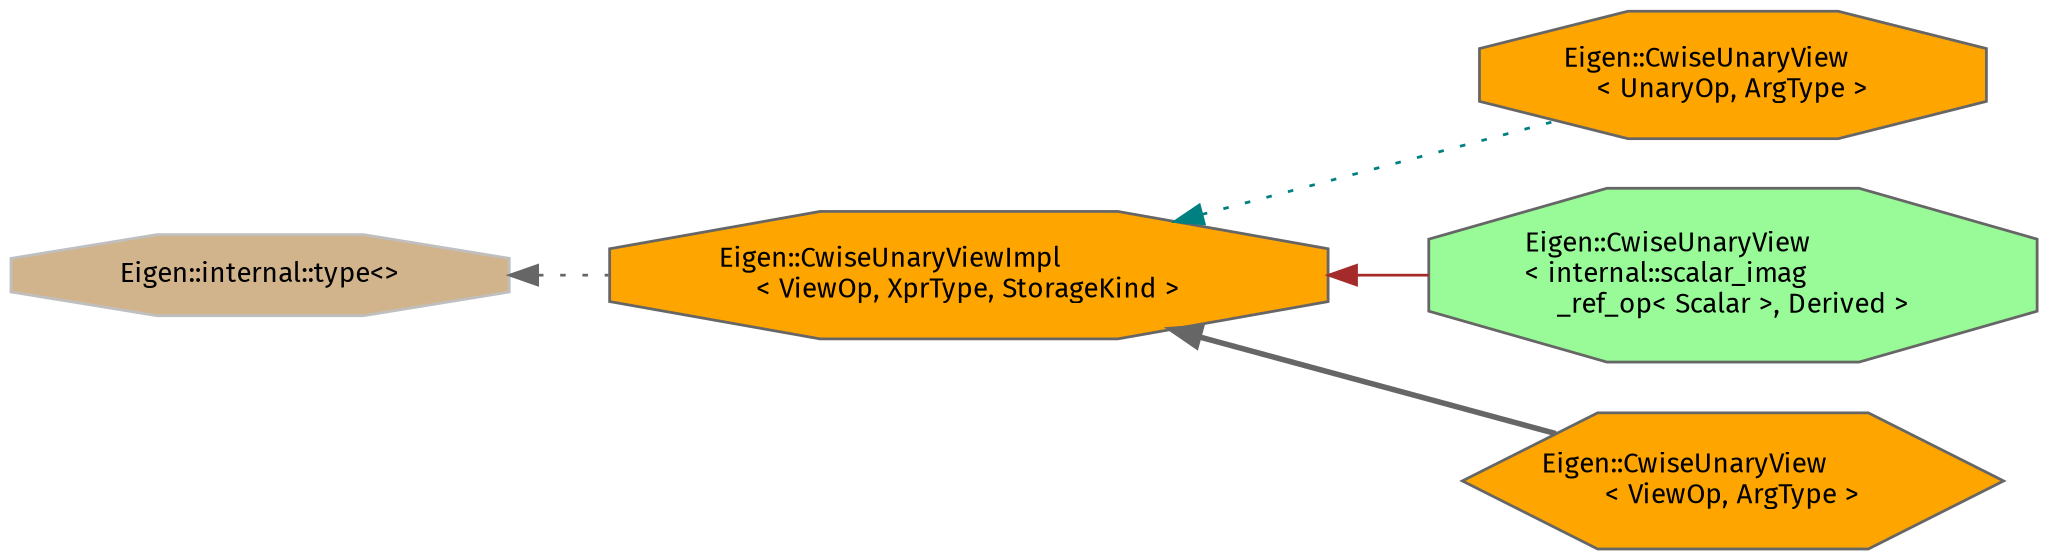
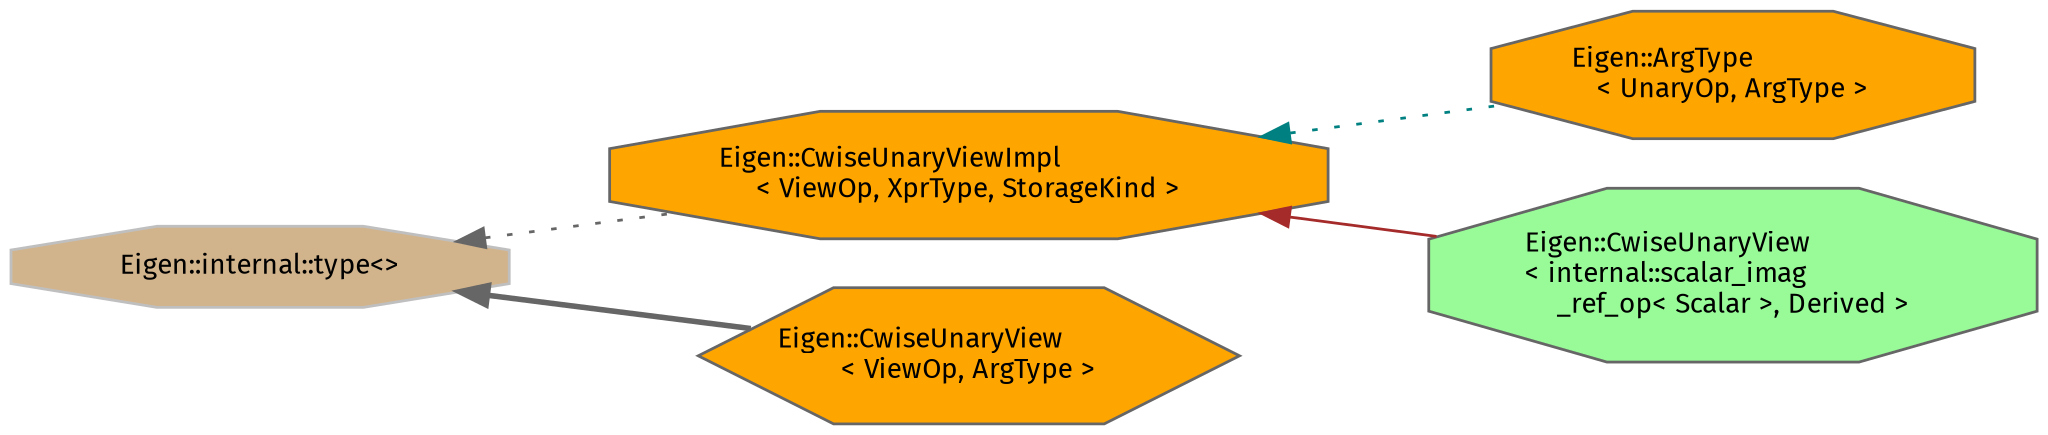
node "Eigen::CwiseUnaryView < UnaryOp, ArgType >": label "Eigen::CwiseUnaryView < UnaryOp, ArgType >" -> "Eigen::ArgType < UnaryOp, ArgType >"
edge "Eigen::CwiseUnaryView < ViewOp, ArgType >" -> "Eigen::CwiseUnaryViewImpl < ViewOp, XprType, StorageKind >": now "Eigen::CwiseUnaryView < ViewOp, ArgType >" -> "Eigen::internal::type<>"
